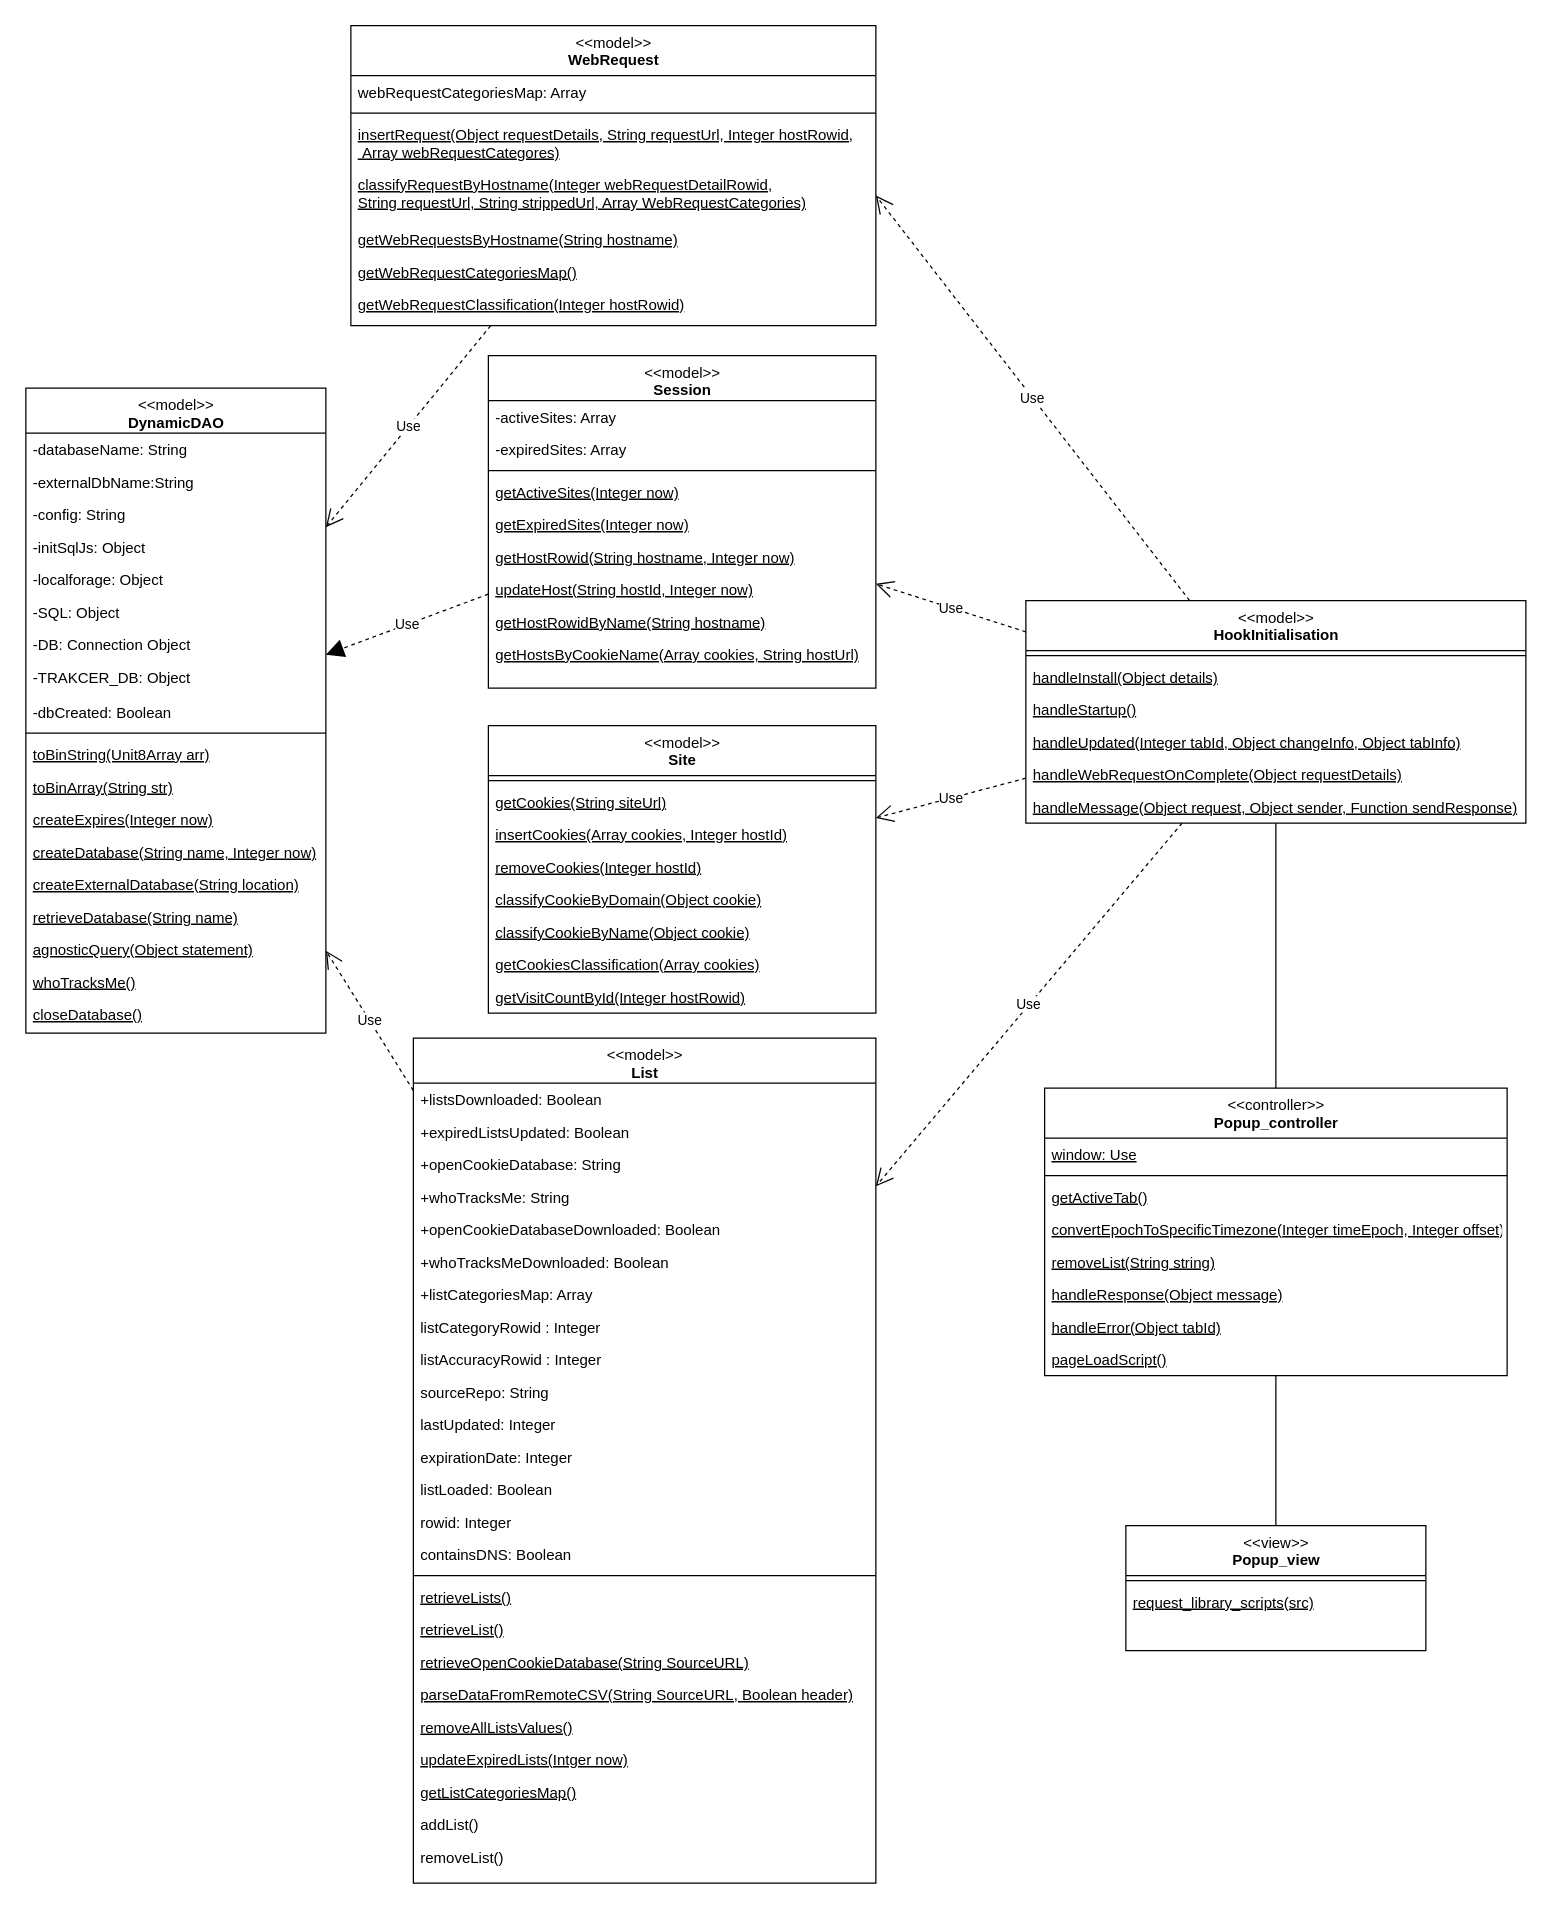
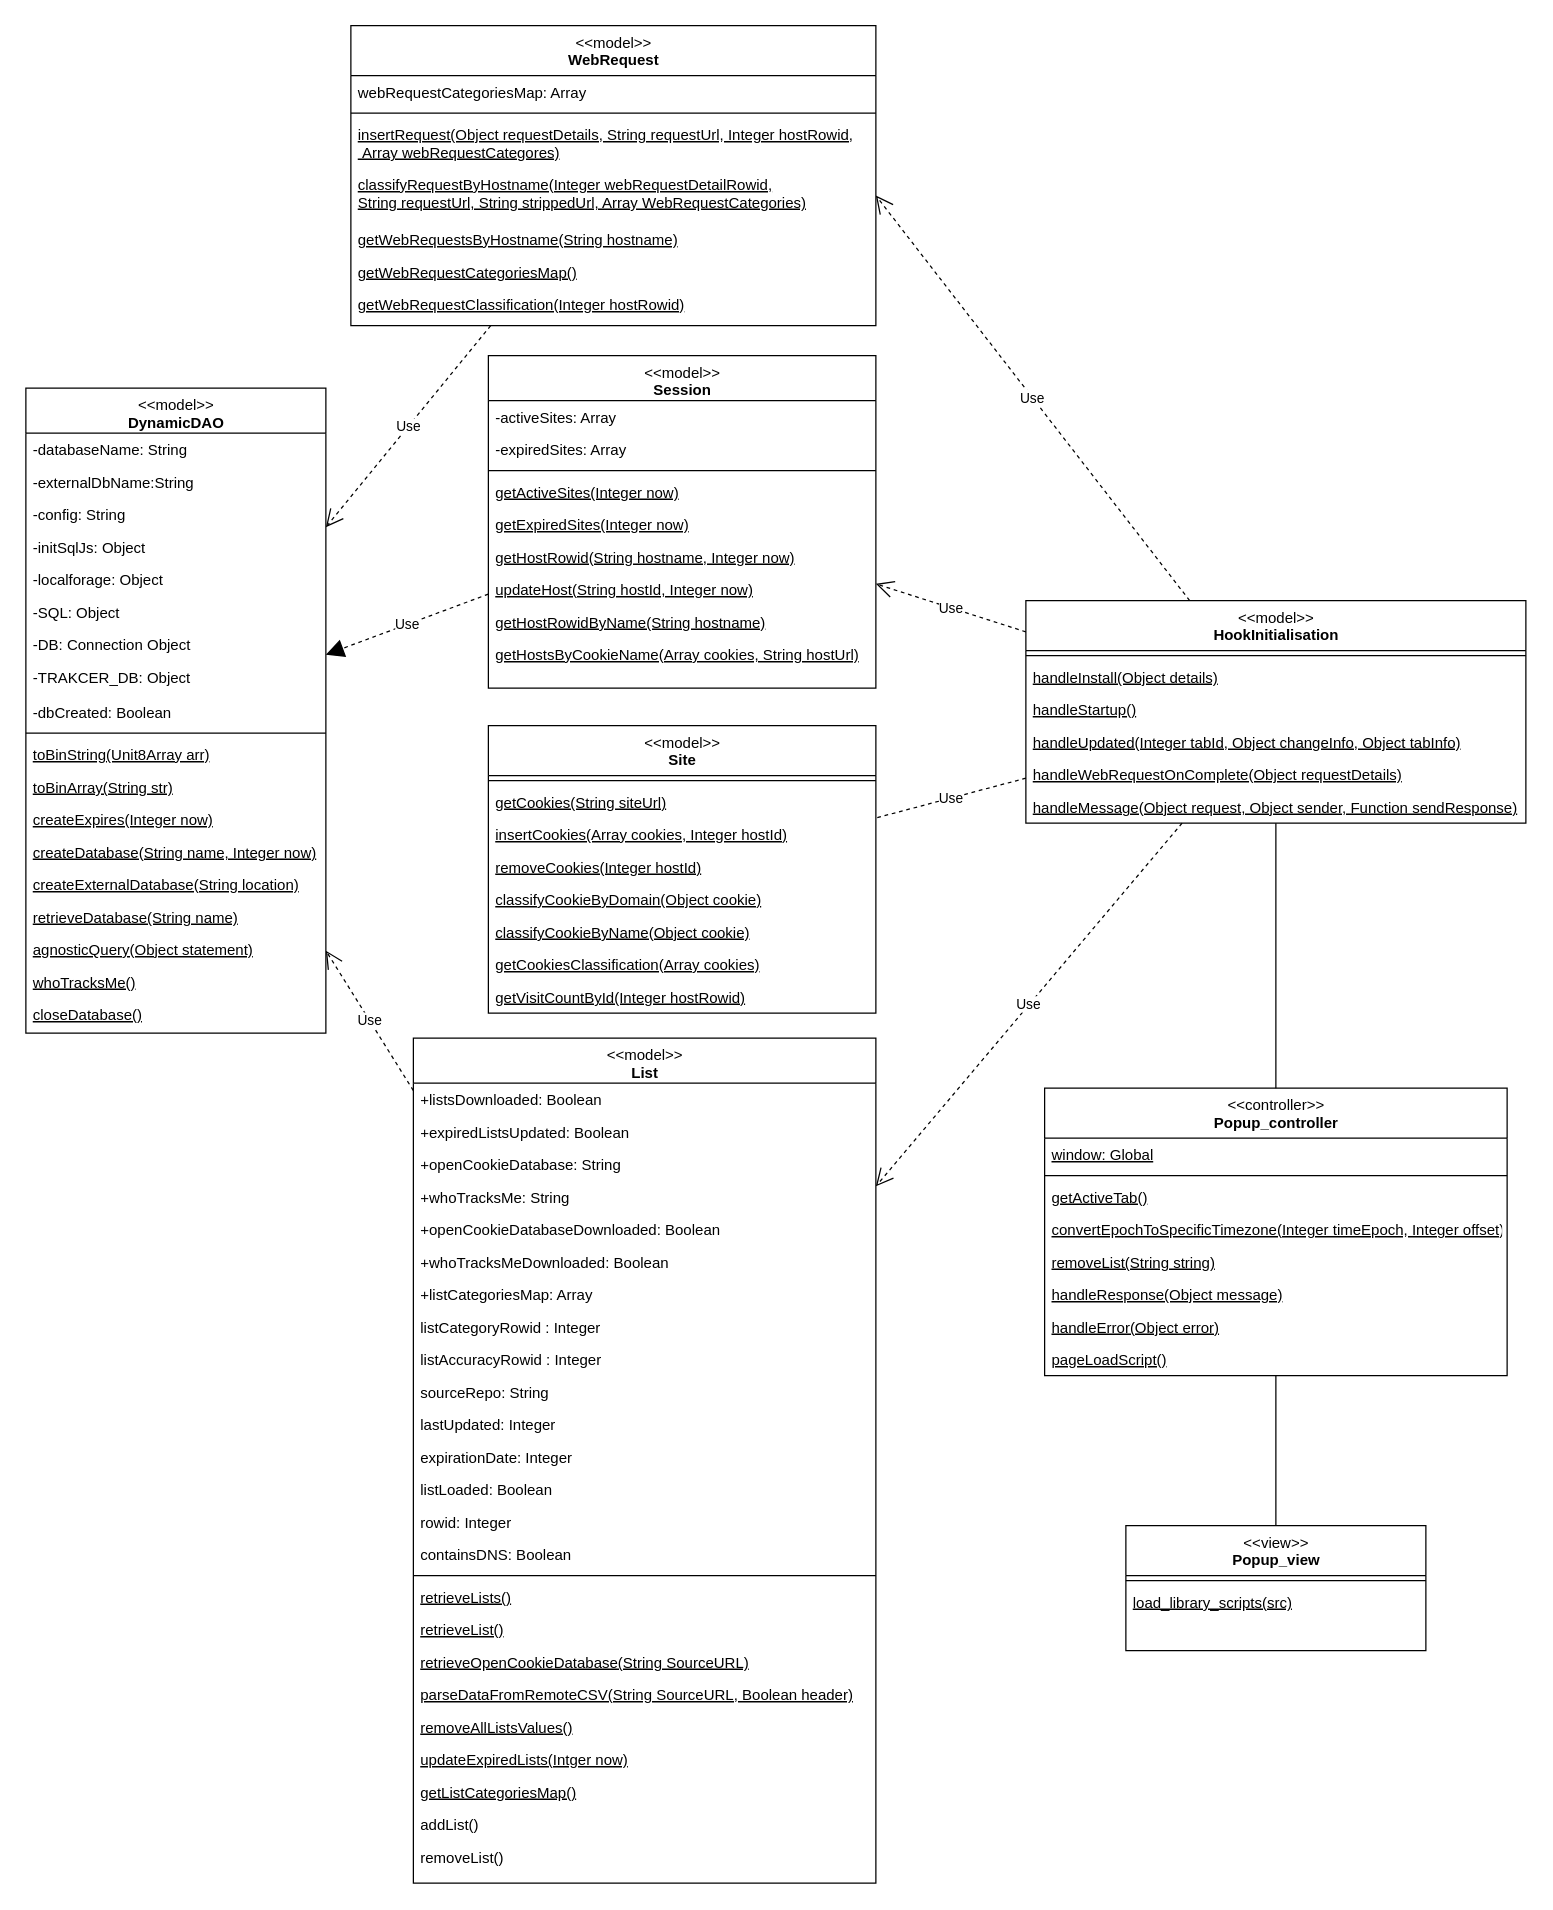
edge "<<model>> HookInitialisation" -> "<<model>> Site": arrowhead open -> none
node "window: Use": label "window: Use" -> "window: Global"
node "handleError(Object tabId)": label "handleError(Object tabId)" -> "handleError(Object error)"
node "request_library_scripts(src)": label "request_library_scripts(src)" -> "load_library_scripts(src)"
